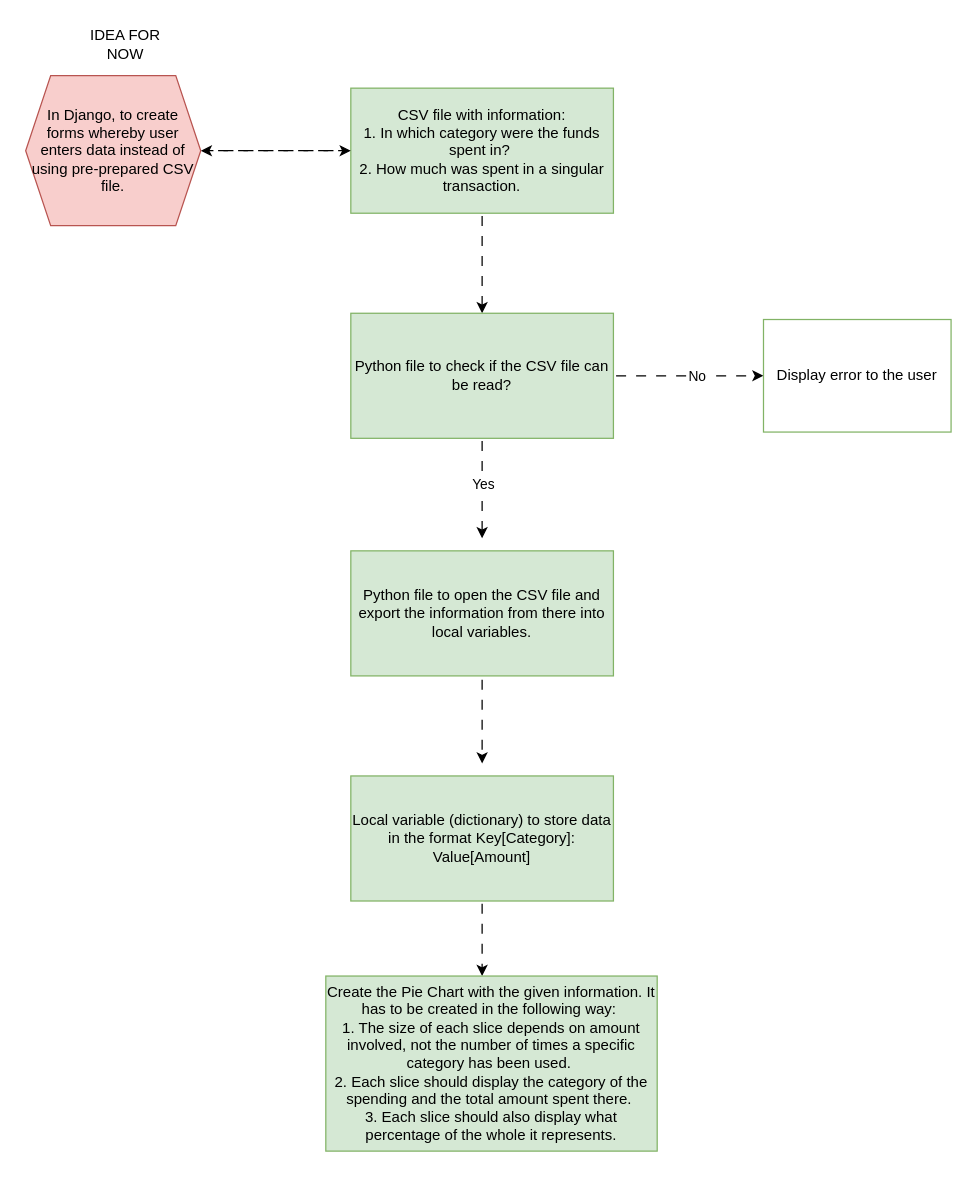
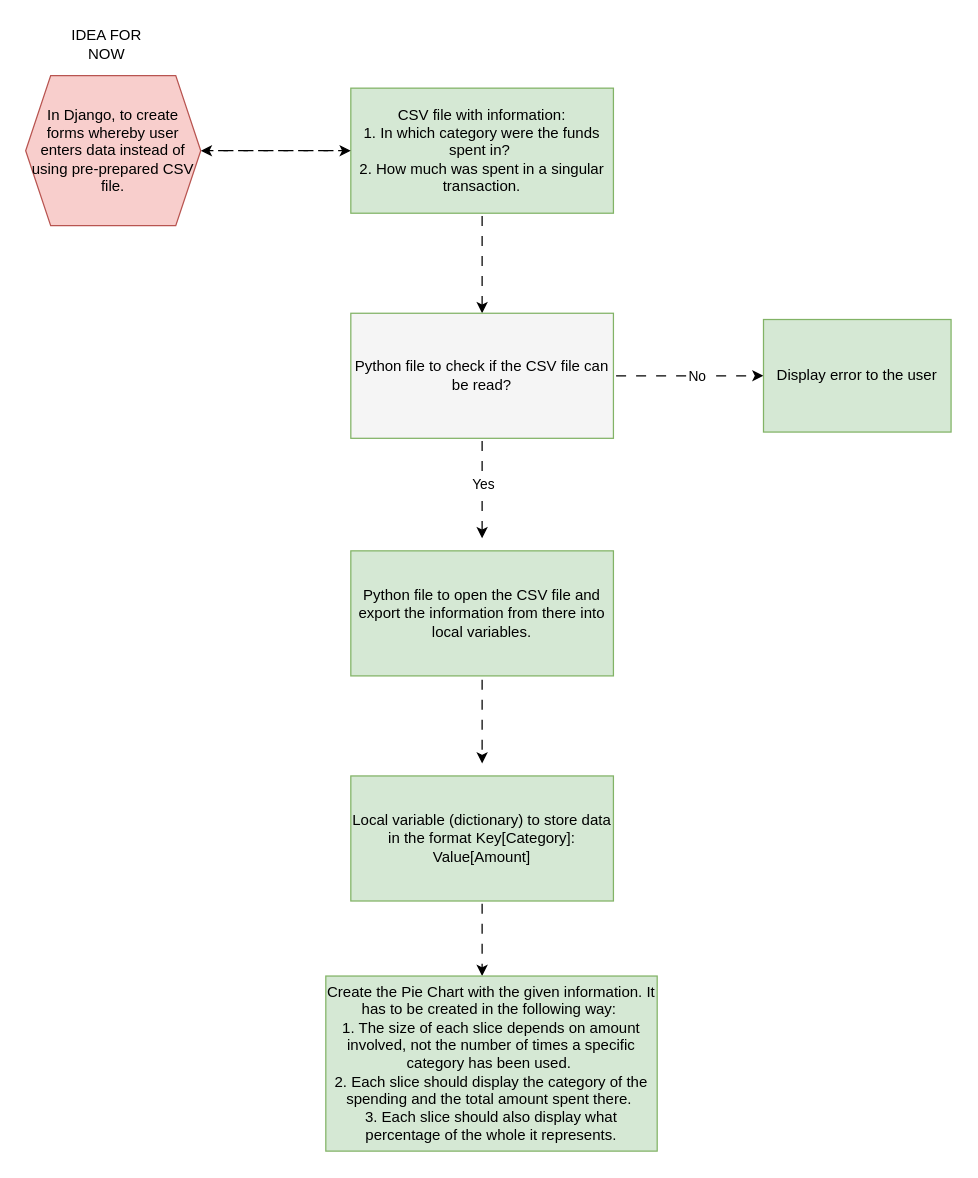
node "IDEA FOR NOW": moved (126, 44) -> (107, 44)
node "Python file to check if the CSV file can be read?": fillcolor #d5e8d4 -> #f5f5f5
node "Display error to the user": fillcolor #ffffff -> #d5e8d4
